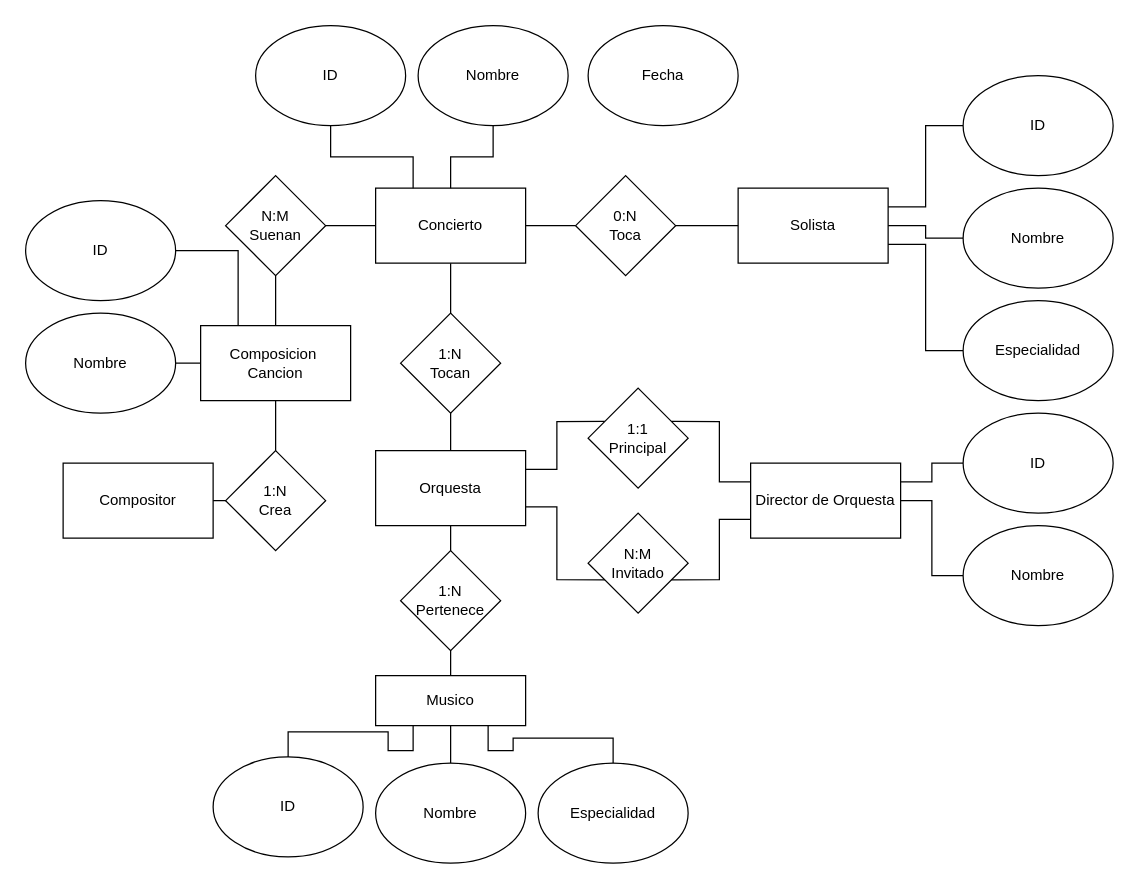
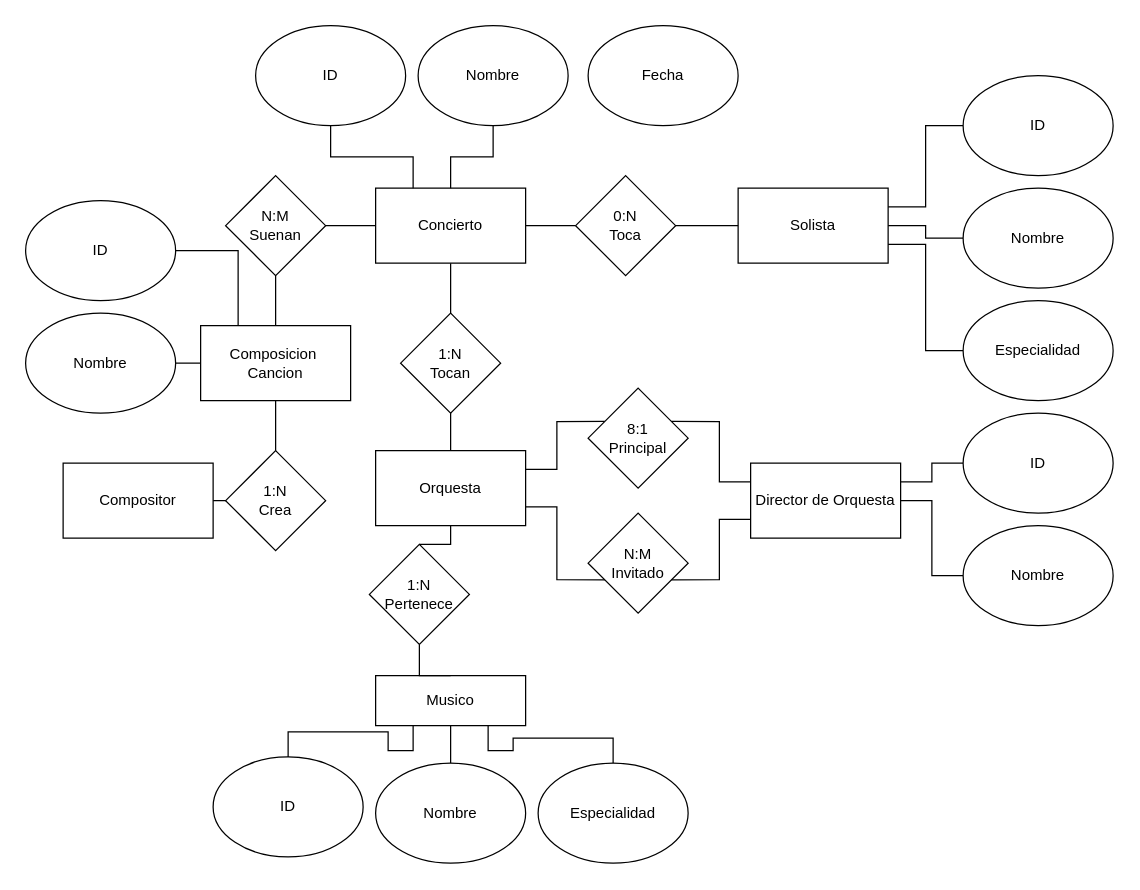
node "1:1 Principal": label "1:1 Principal" -> "8:1 Principal"
node "1:N Pertenece": moved (451, 601) -> (419, 594)
